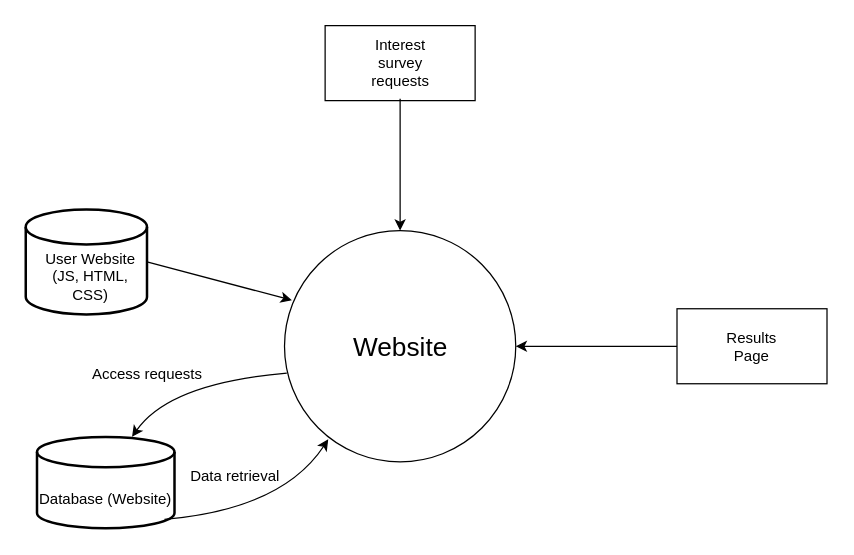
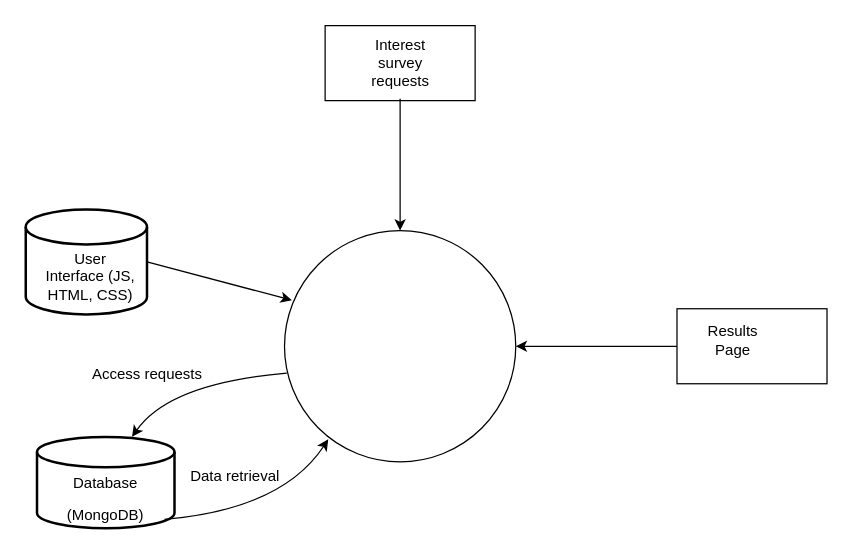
node "User Website (JS, HTML, CSS)": label "User Website (JS, HTML, CSS)" -> "User Interface (JS, HTML, CSS)"
node "Website": removed
node "Results Page": moved (752, 346) -> (733, 340)
node "Database (Website)": label "Database (Website)" -> "Database (MongoDB)"
